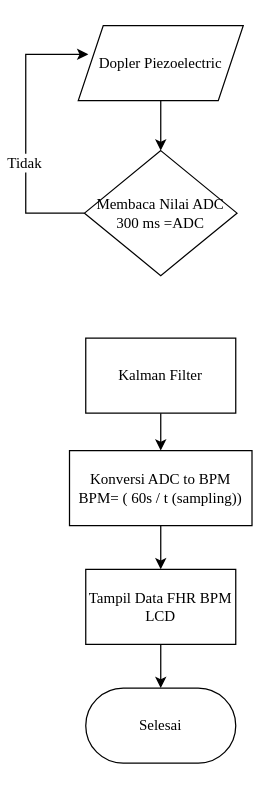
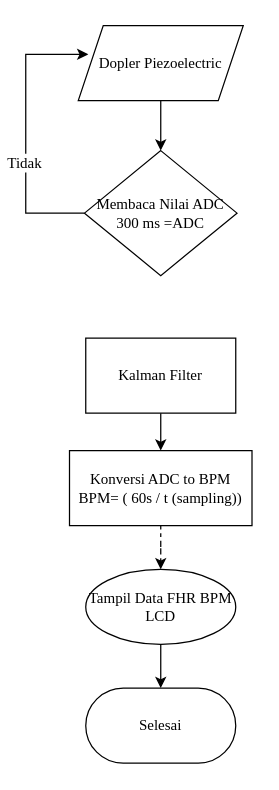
edge "Konversi ADC to BPM BPM= ( 60s / t (sampling))" -> "Tampil Data FHR BPM LCD": style solid -> dashed
node "Tampil Data FHR BPM LCD": shape rectangle -> ellipse
